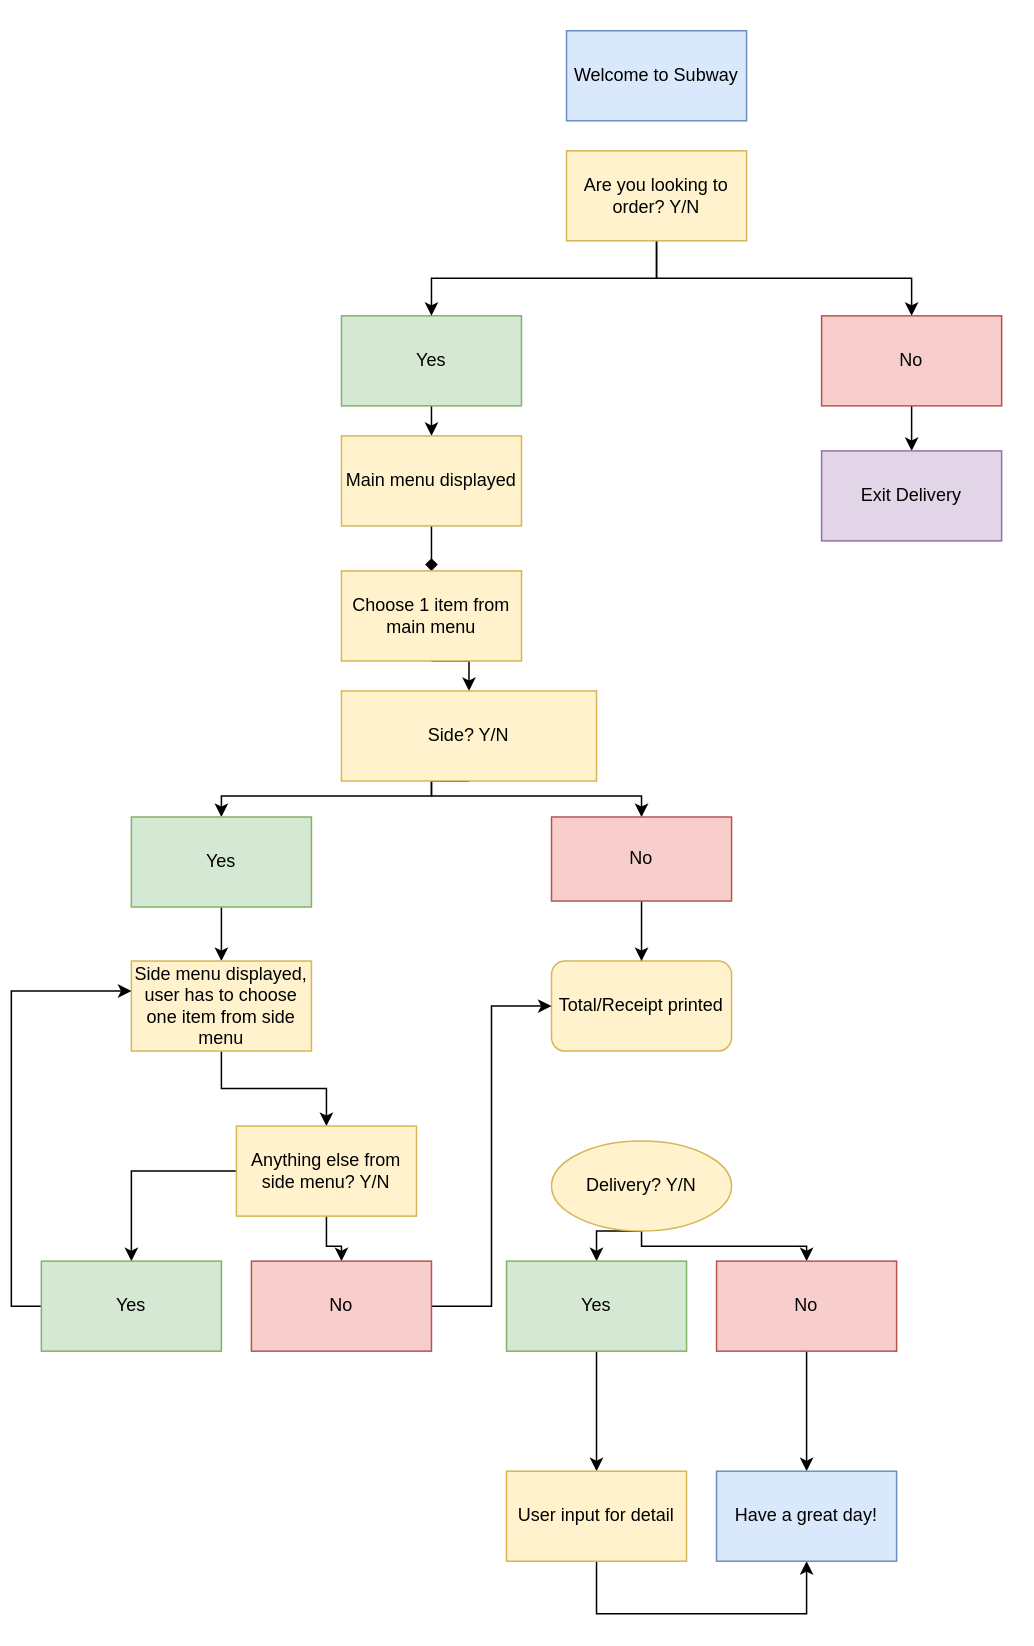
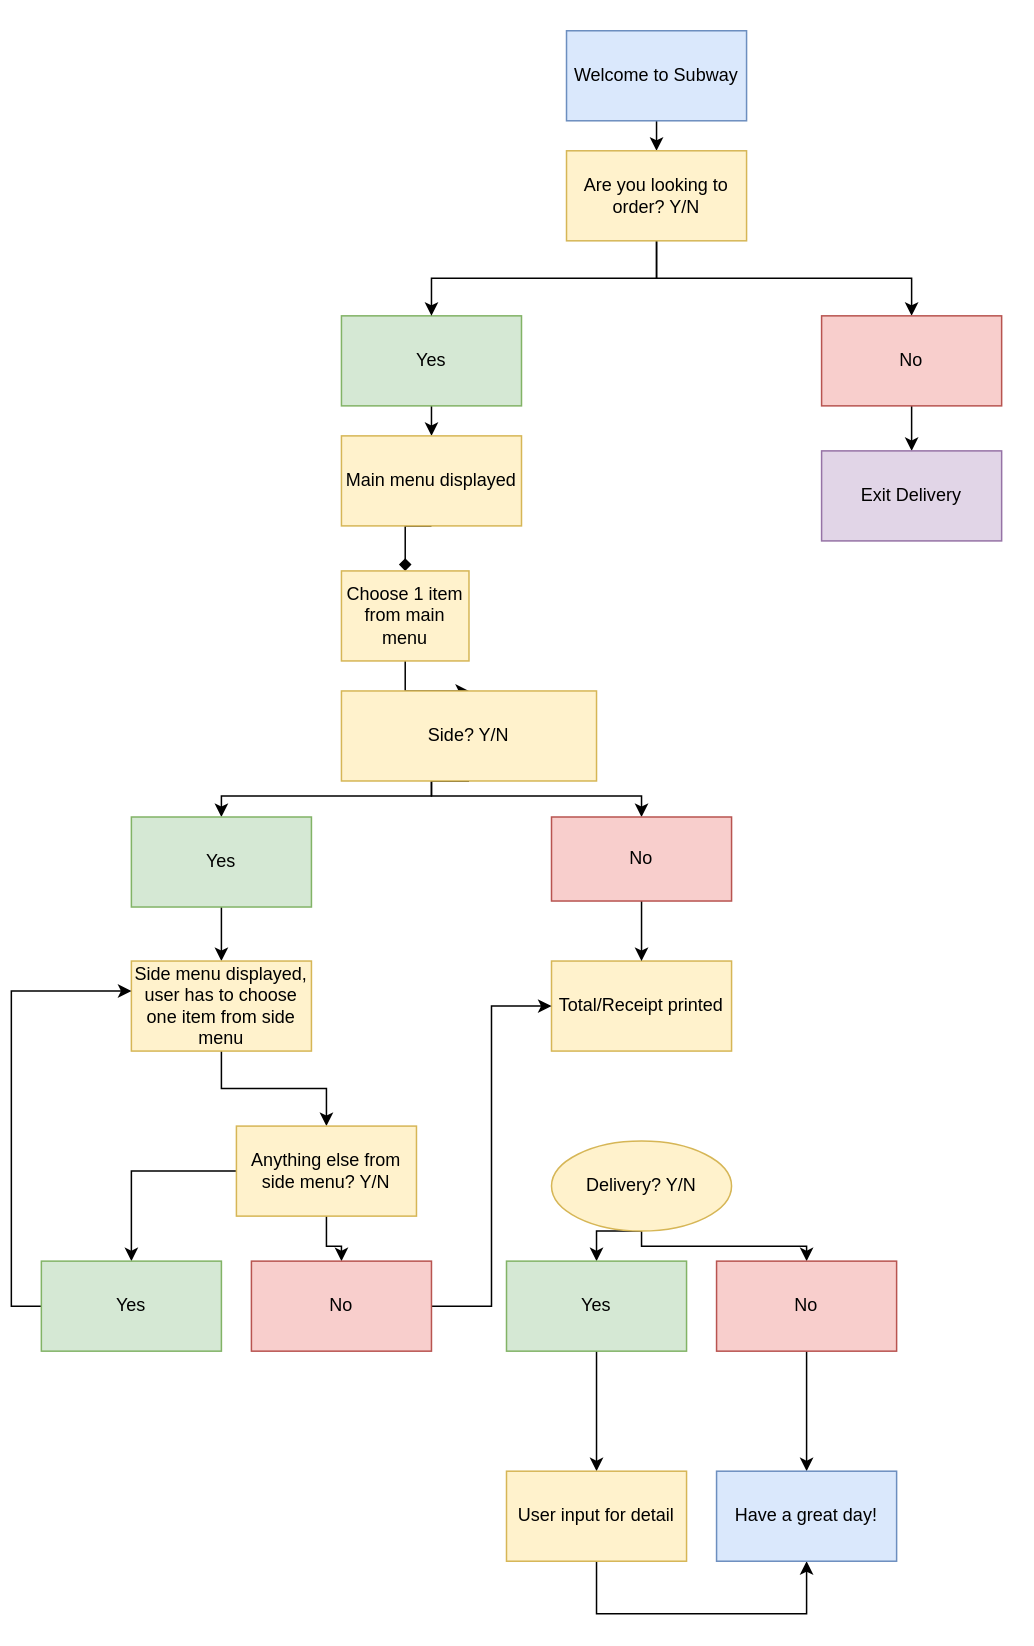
edge "Welcome to Subway" -> "Are you looking to order? Y/N": added
node "Choose 1 item from main menu": size 180x90 -> 128x90
node "Total/Receipt printed": shape rounded rectangle -> rectangle
